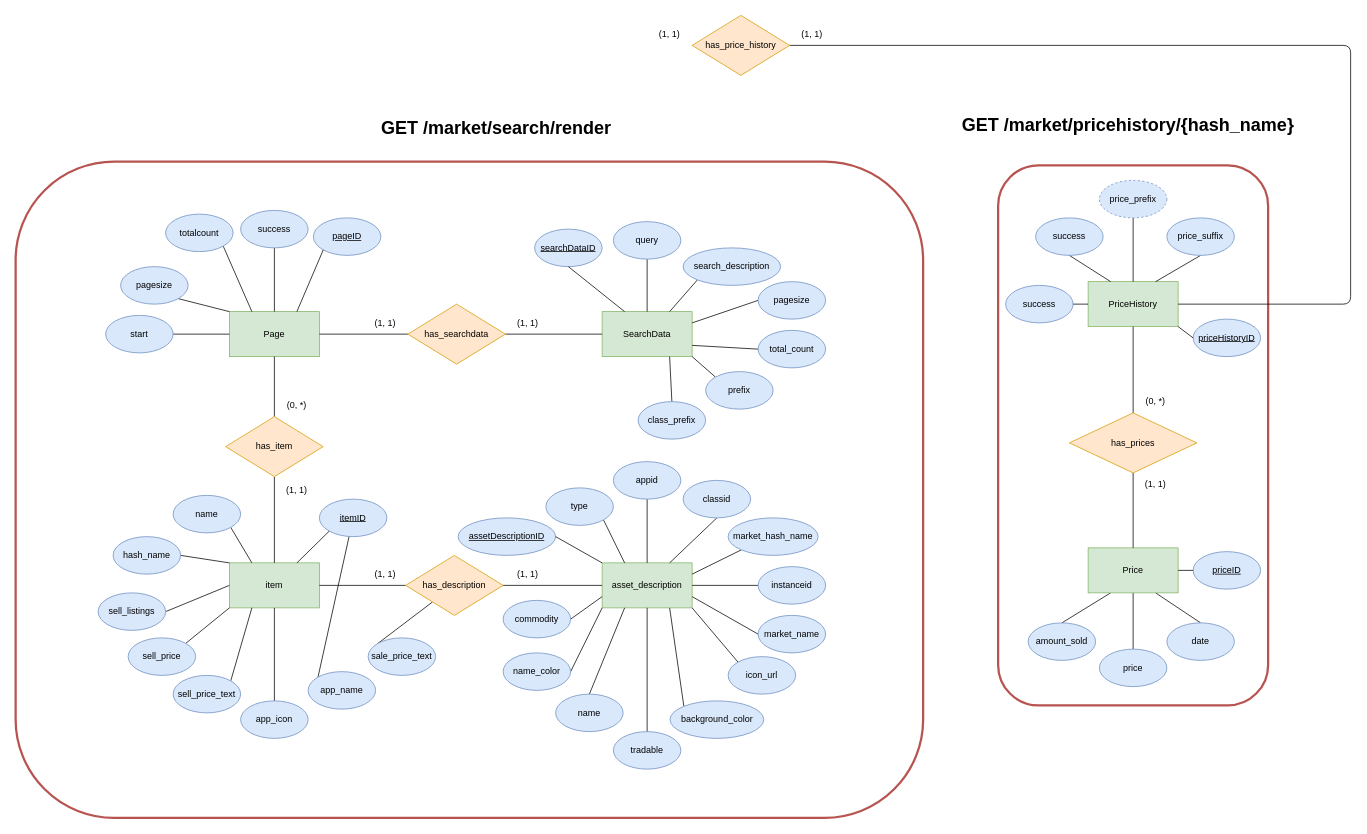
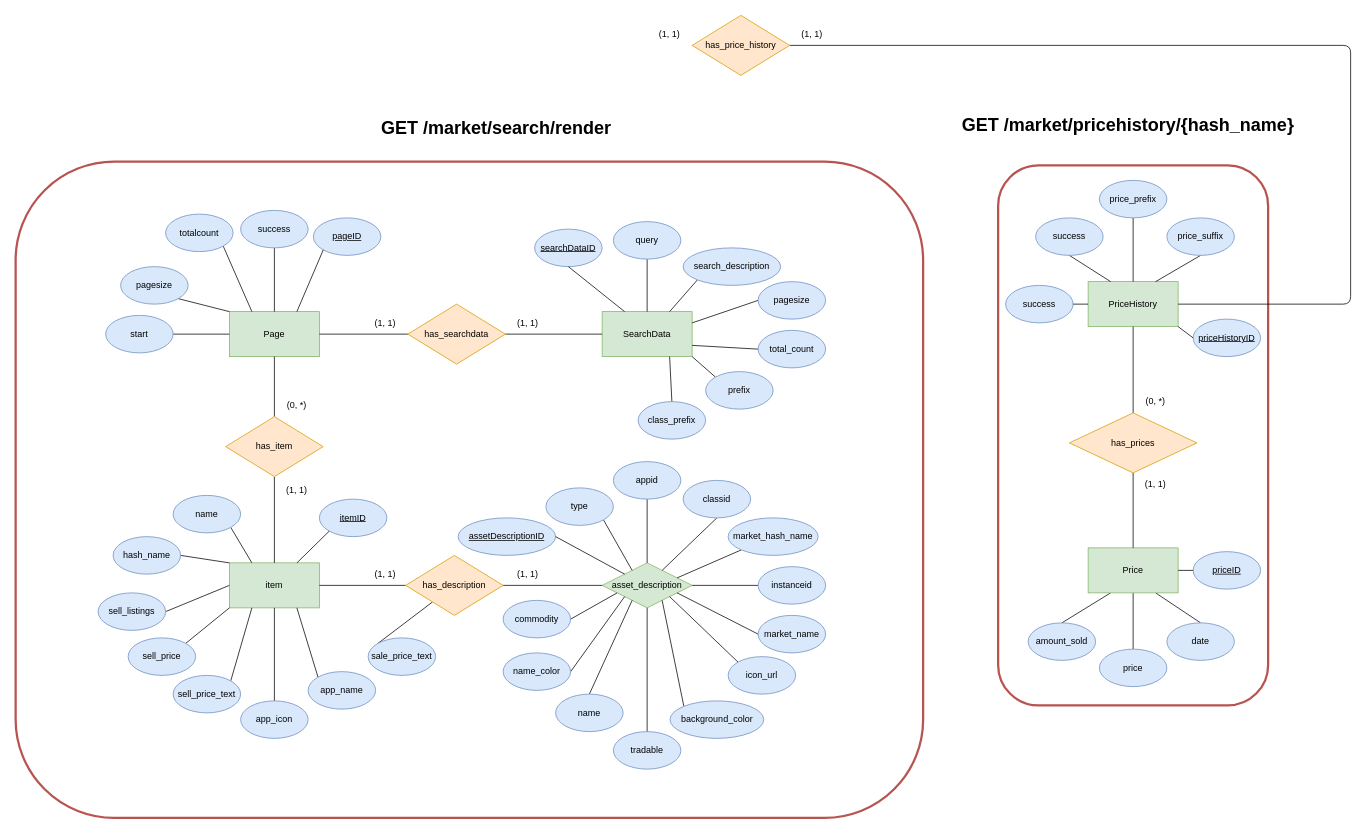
node "price_prefix": style dashed -> solid
node "asset_description": shape rectangle -> diamond
edge "itemID" -- "app_name": now "item" -- "app_name"
